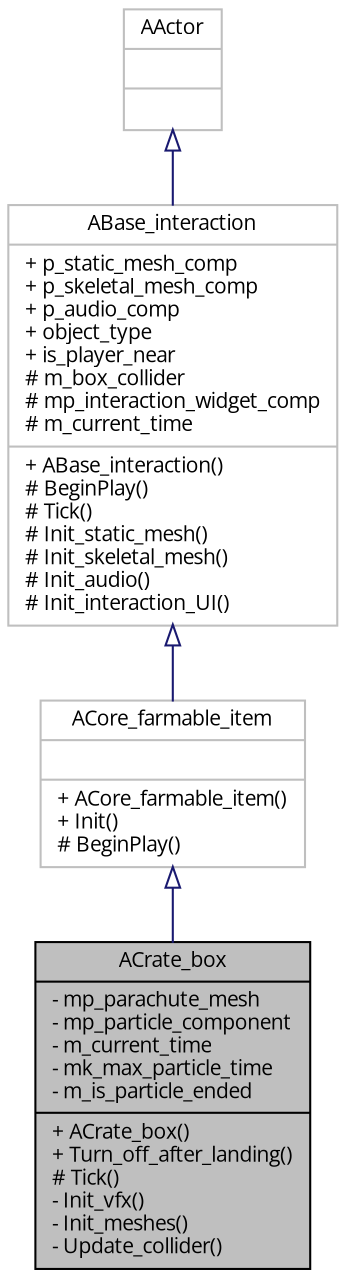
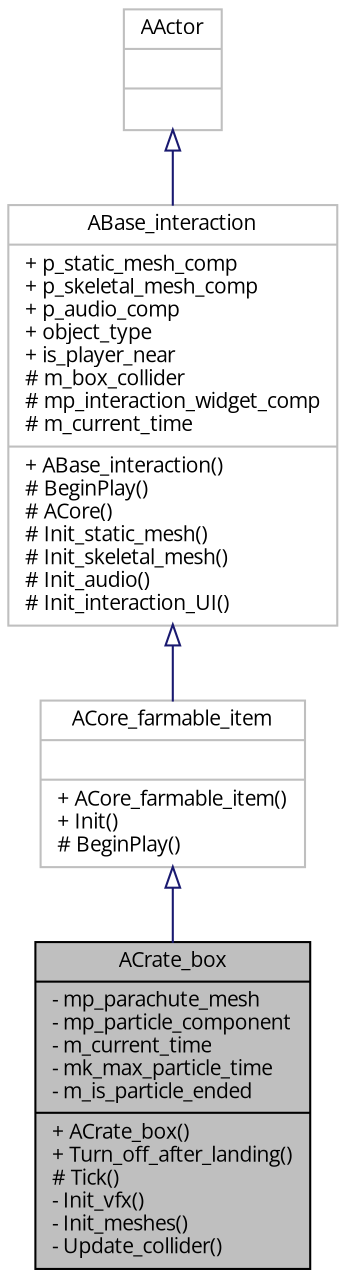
node "ABase_interaction": text "# Tick()" -> "# ACore()"
